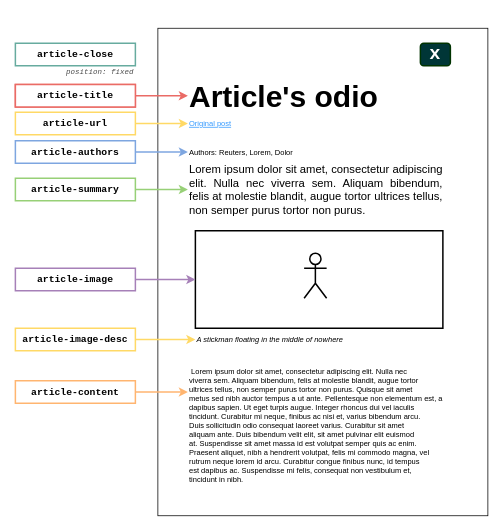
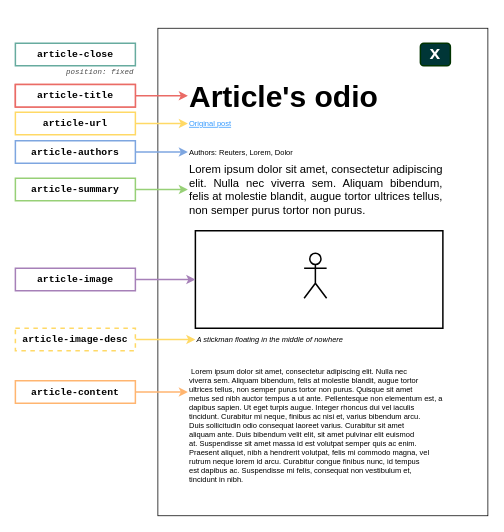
node "article-image-desc": style solid -> dashed
